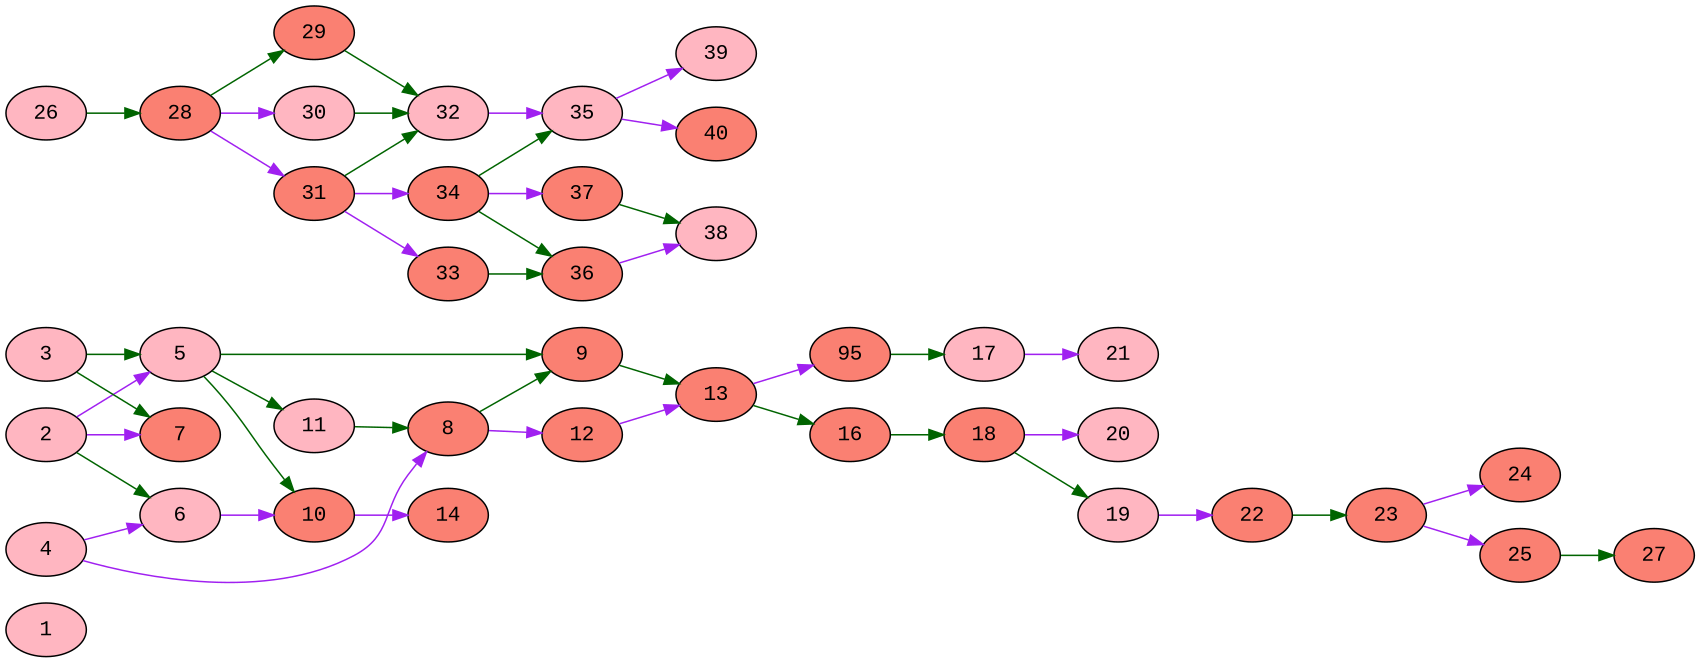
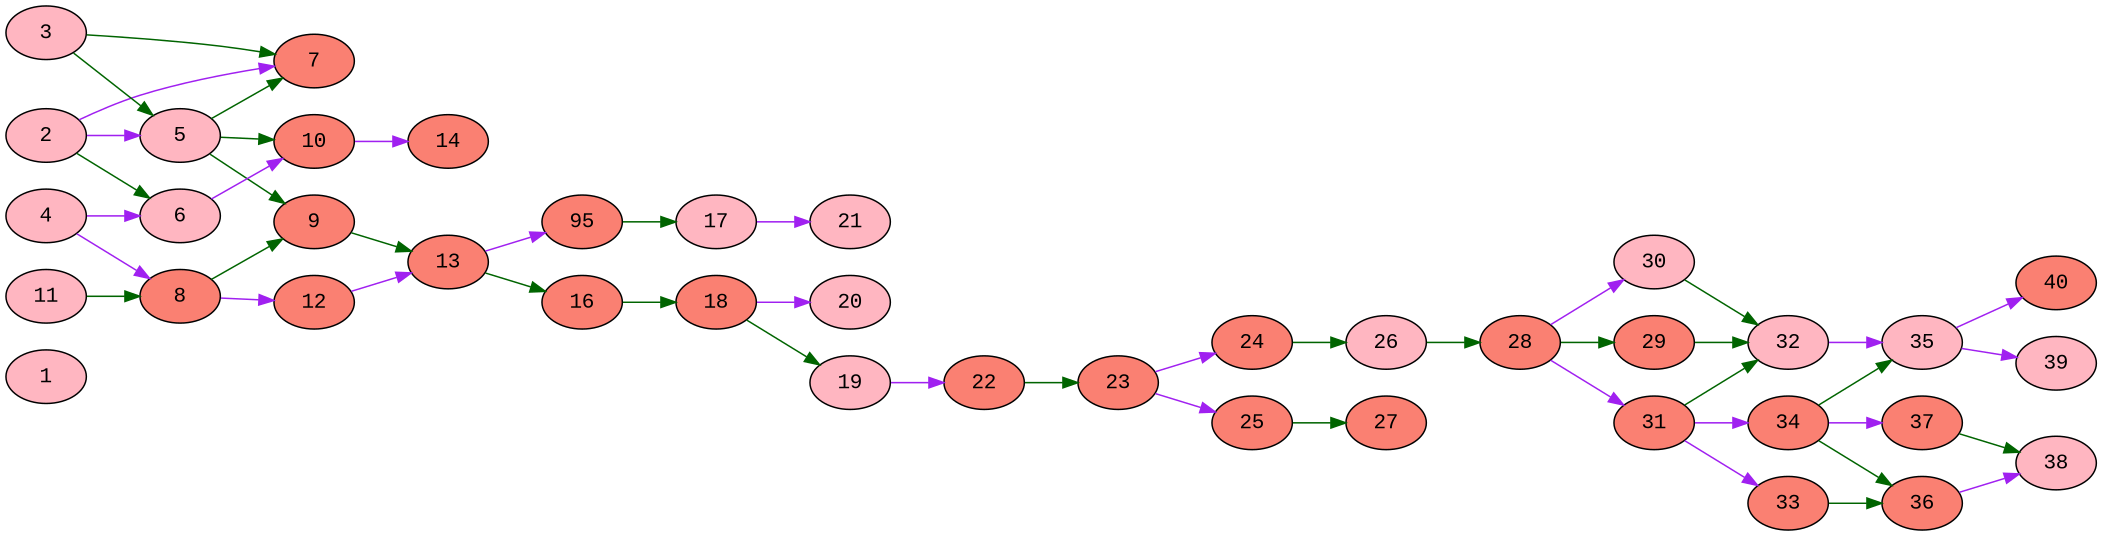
edge "24" -> "26": added
edge "5" -> "11": now "5" -> "7"
